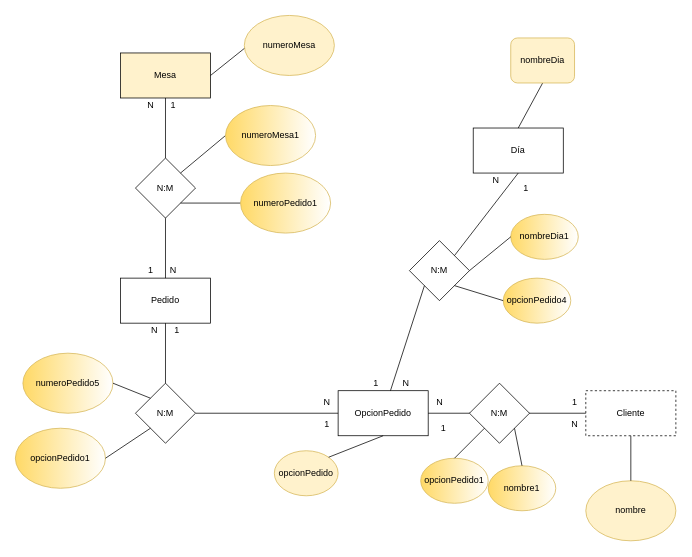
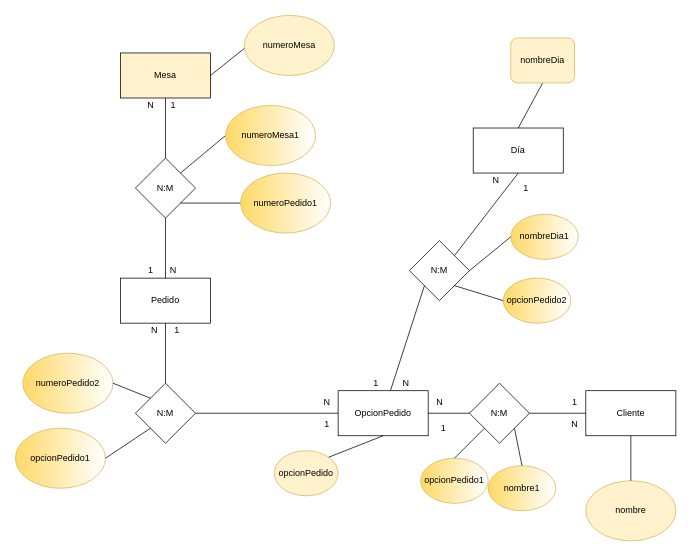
node "opcionPedido4": label "opcionPedido4" -> "opcionPedido2"
node "numeroPedido5": label "numeroPedido5" -> "numeroPedido2"
node "Cliente": style dashed -> solid
